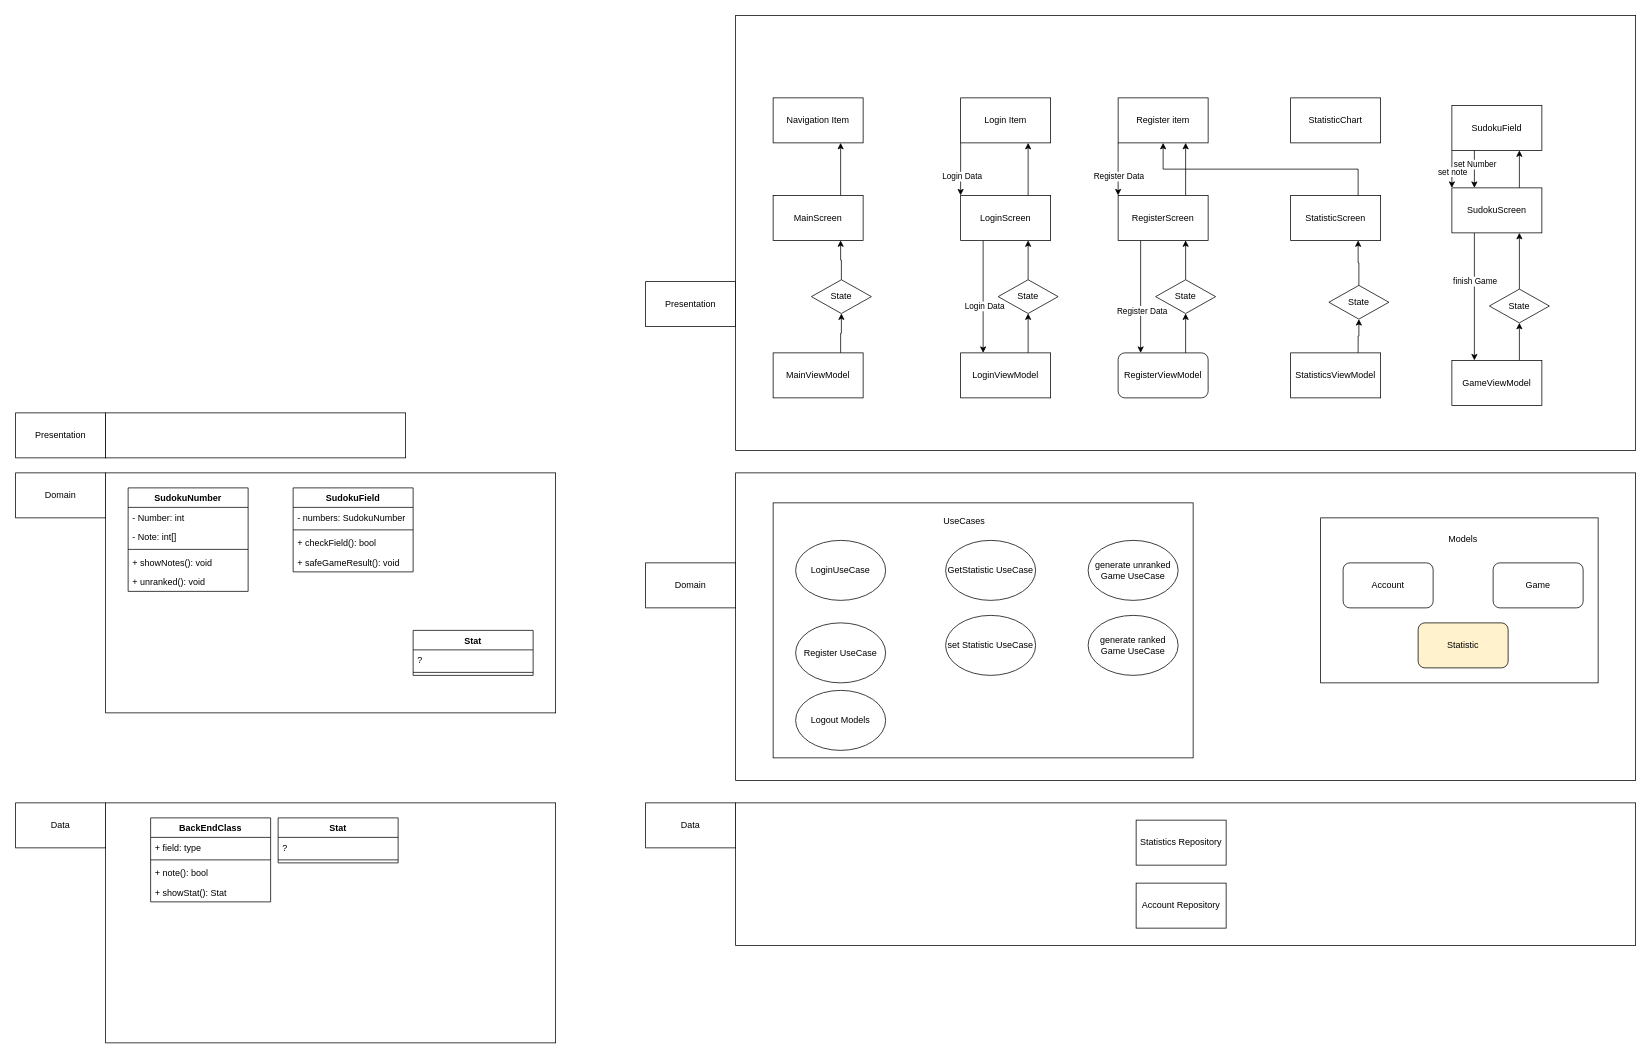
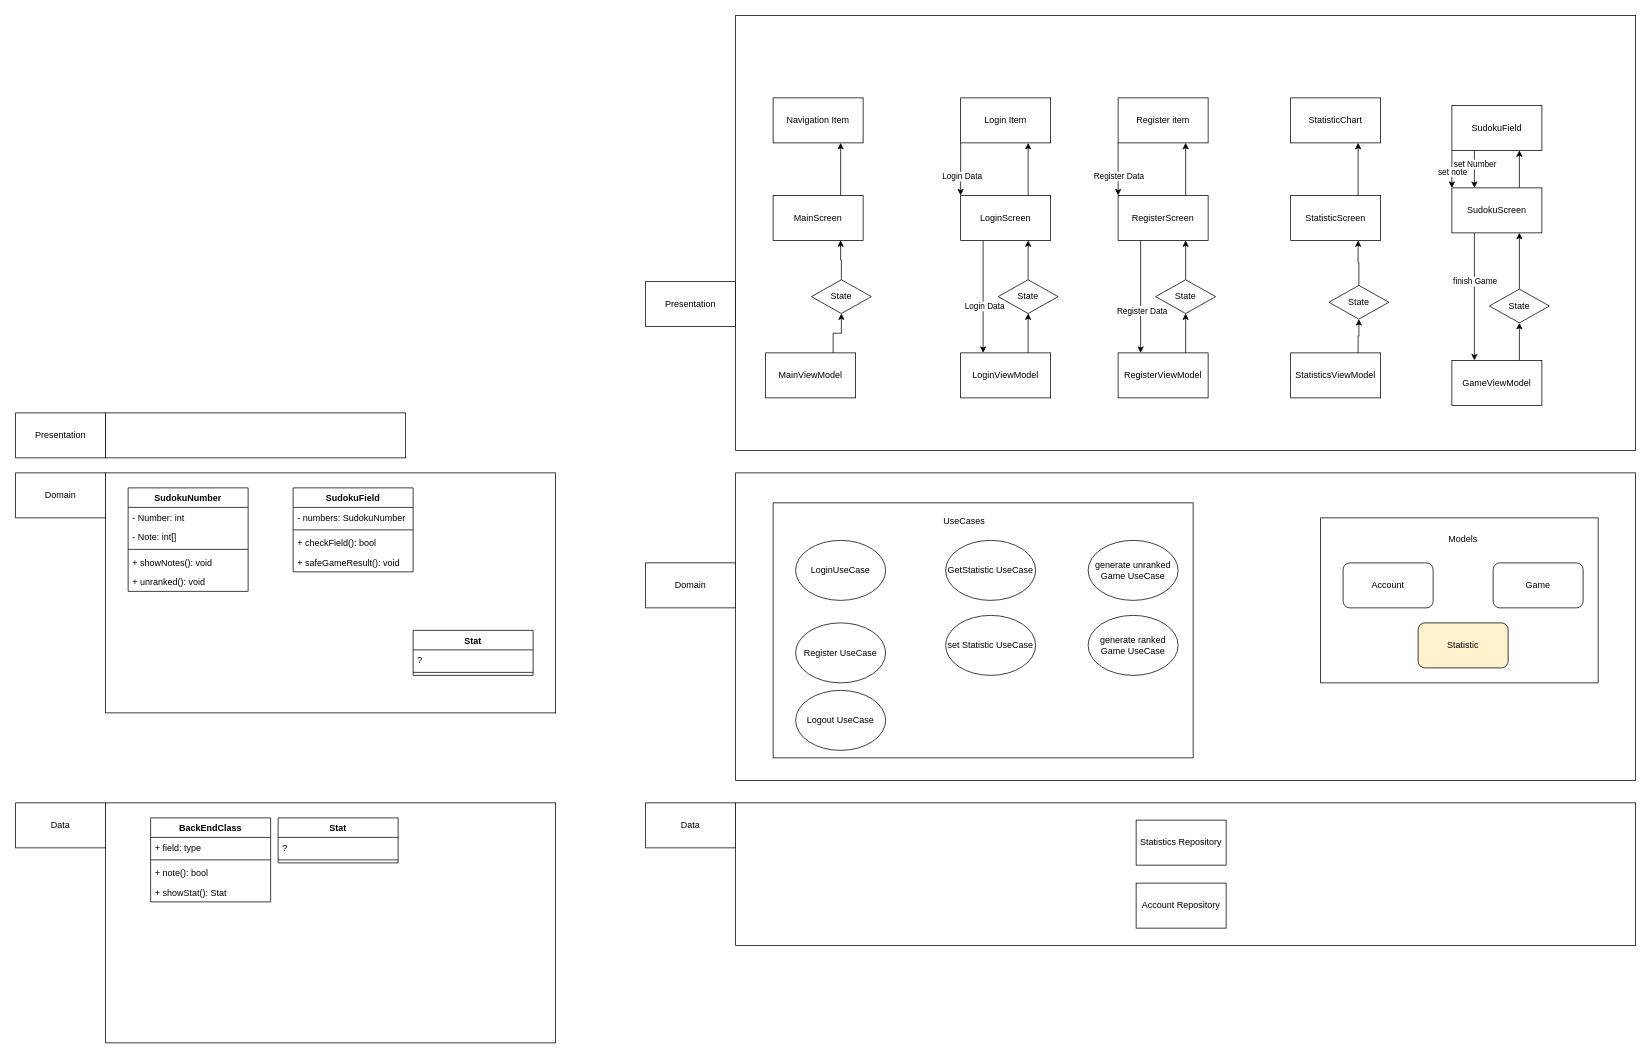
edge "StatisticScreen" -> "Register item": now "StatisticScreen" -> "StatisticChart"
node "MainViewModel": moved (818, 375) -> (810, 375)
node "RegisterViewModel": shape rounded rectangle -> rectangle
node "Logout Models": label "Logout Models" -> "Logout UseCase"
